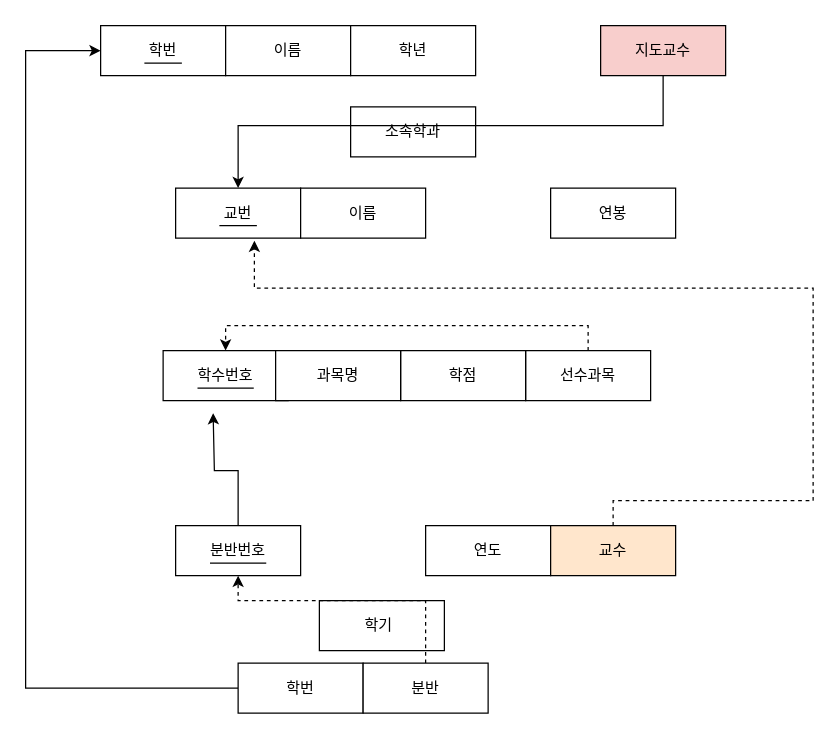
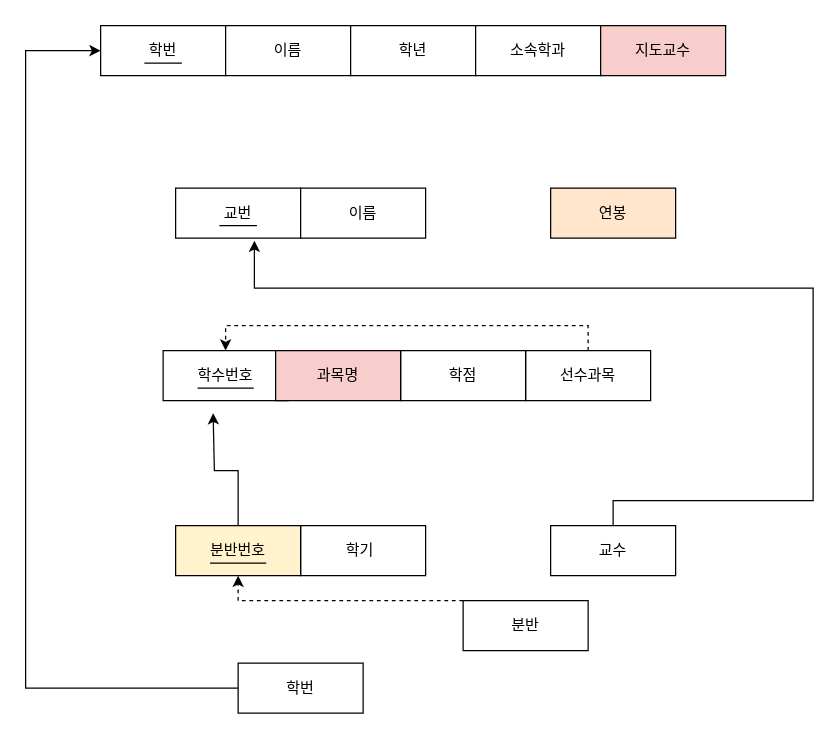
edge "지도교수" -> "교번": removed
node "소속학과": moved (413, 132) -> (538, 51)
node "연봉": fillcolor #ffffff -> #ffe6cc
edge "교수" -> "교번": style dashed -> solid
node "과목명": fillcolor #ffffff -> #f8cecc
node "분반번호": fillcolor #ffffff -> #fff2cc
node "연도": removed
node "교수": fillcolor #ffe6cc -> #ffffff
node "학기": moved (382, 626) -> (363, 551)
node "분반": moved (426, 688) -> (526, 626)
